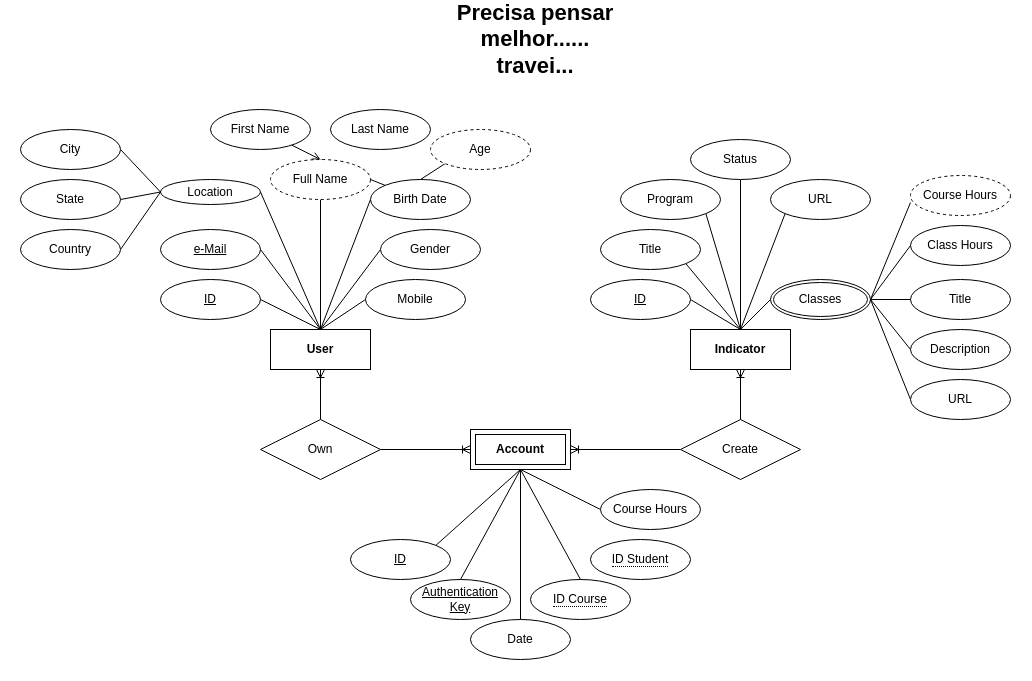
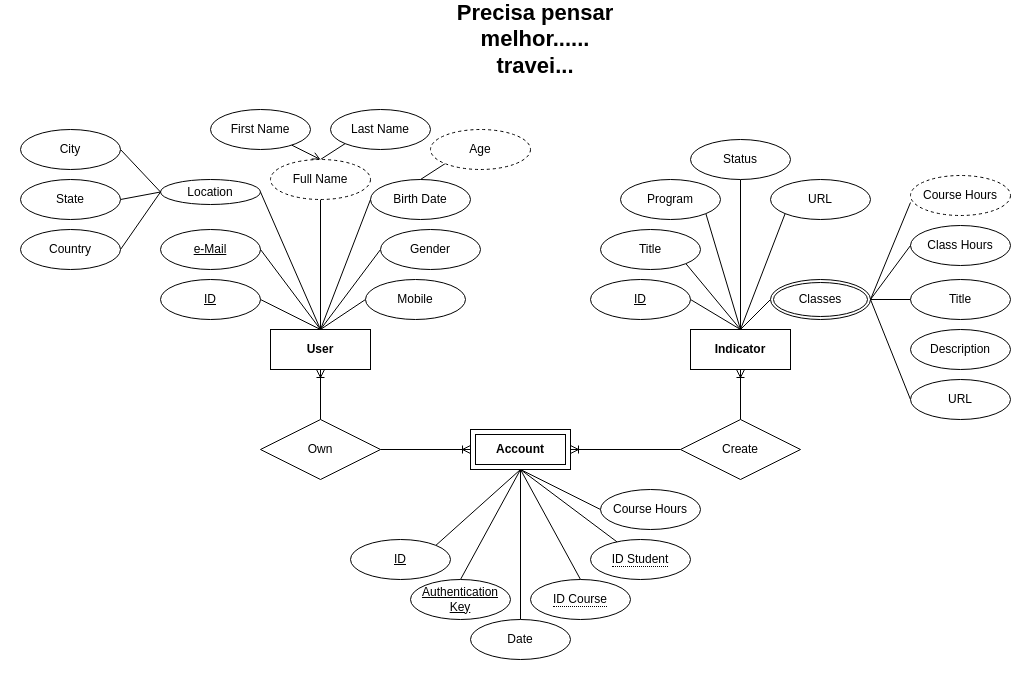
edge "Full Name" -- "Birth Date": now "Full Name" -- "Last Name"
edge "Classes" -- "Description": removed
edge "Account" -- "ID Student": added
